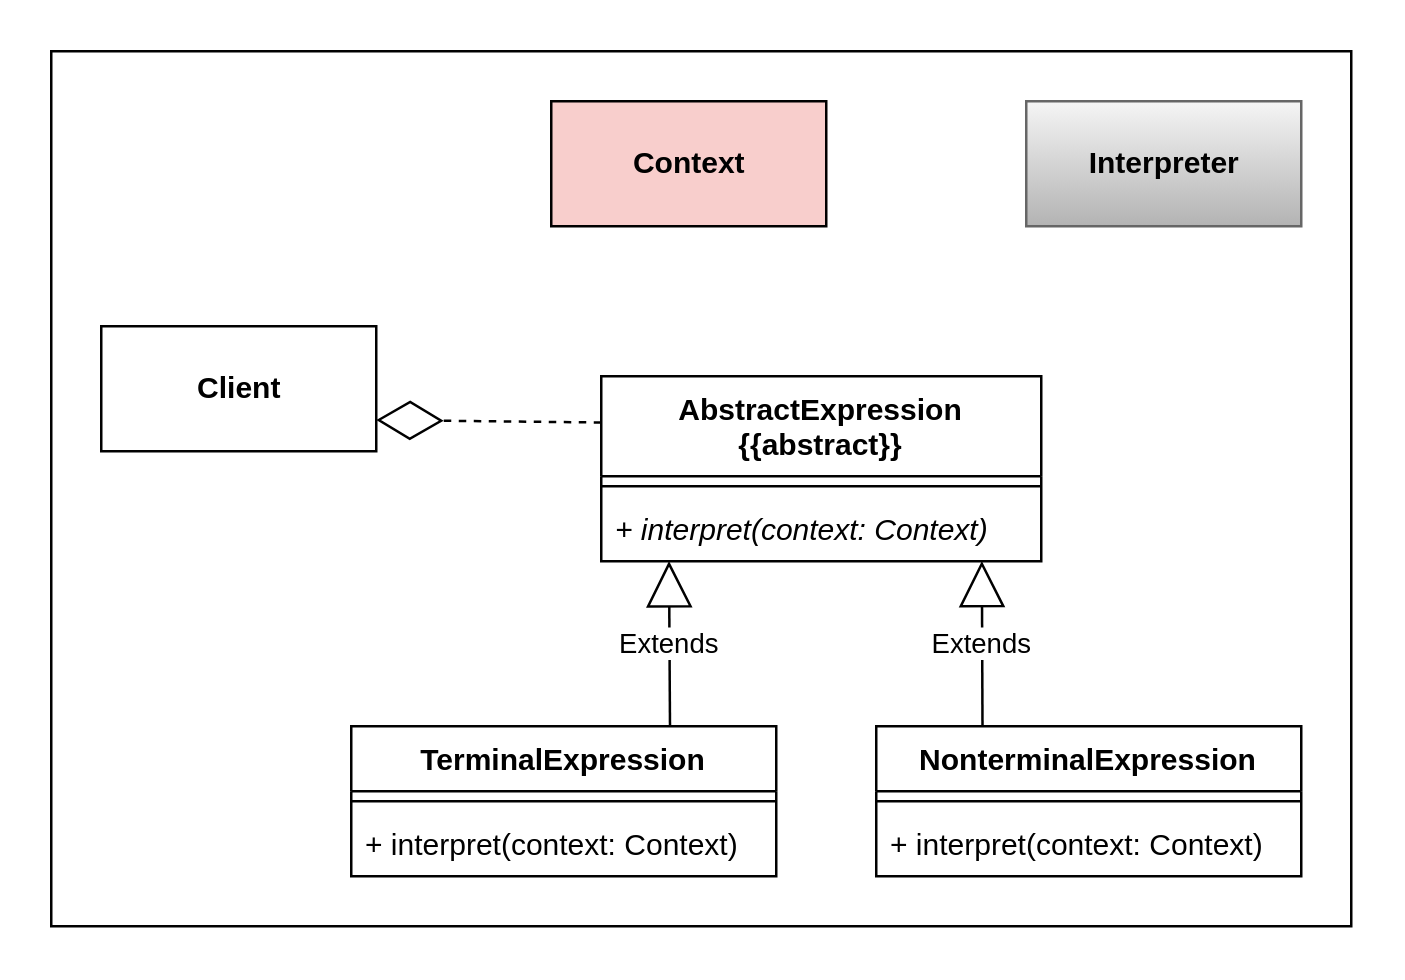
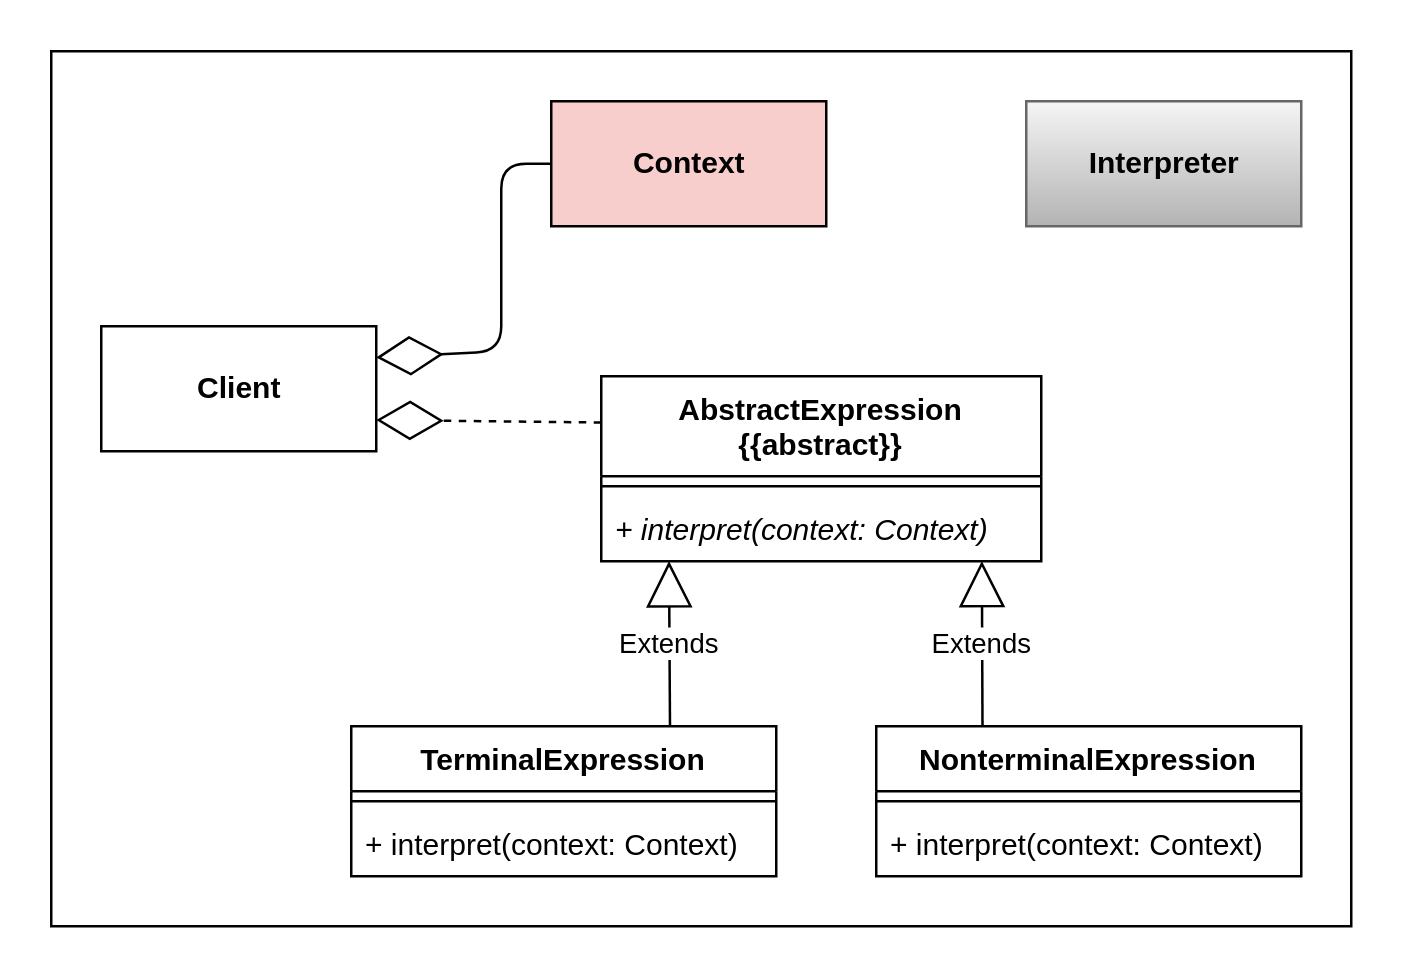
edge "Context" -> "Client": added
